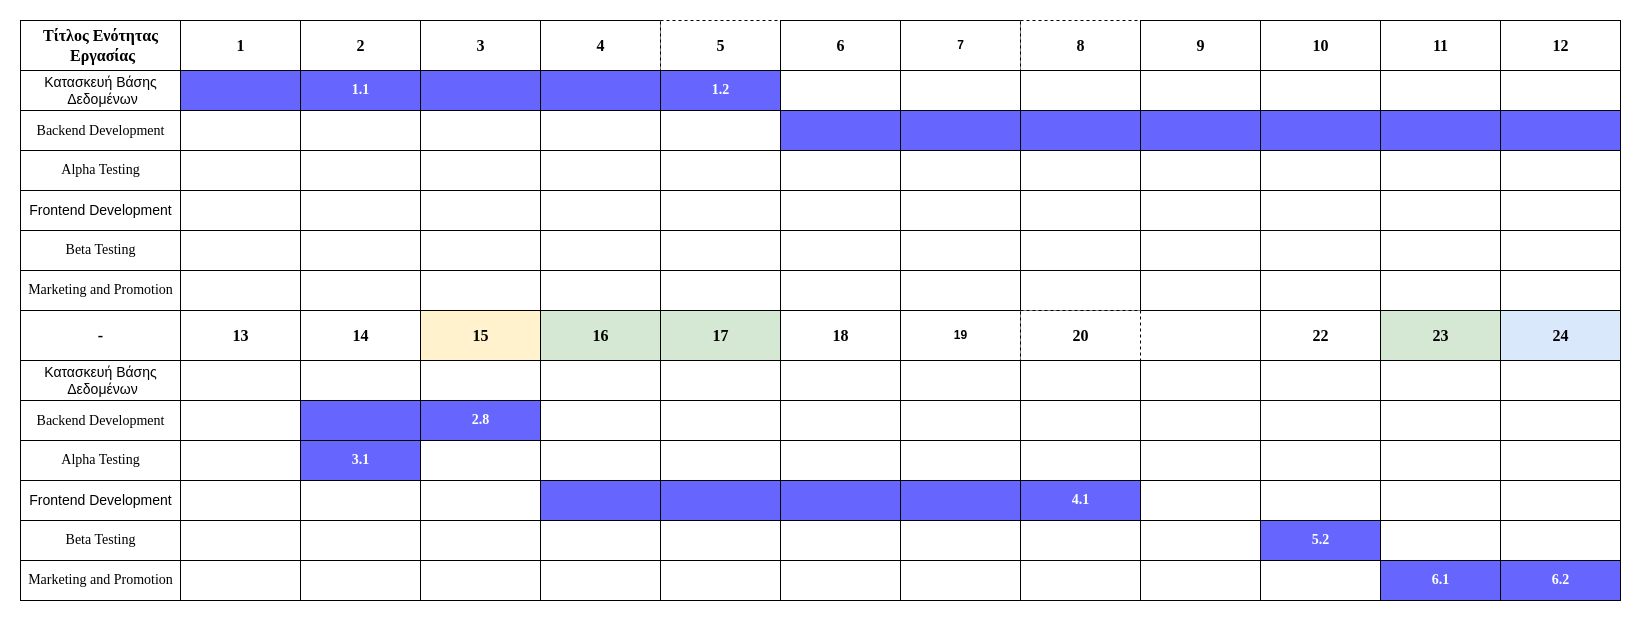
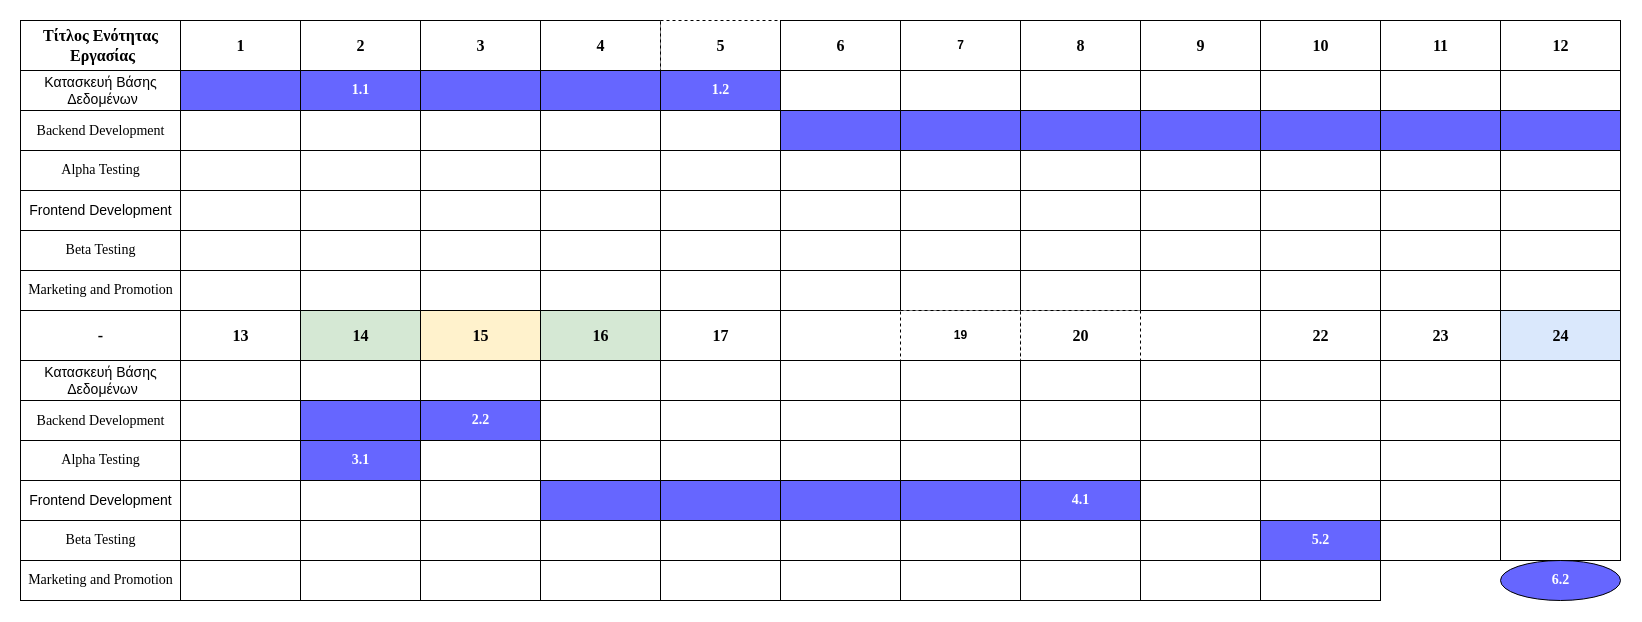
node "8": style dashed -> solid
node "14": fillcolor #ffffff -> #d5e8d4
node "17": fillcolor #d5e8d4 -> #ffffff
node "18": removed
node "19": style solid -> dashed
node "23": fillcolor #d5e8d4 -> #ffffff
node "2.8": label "2.8" -> "2.2"
node "6.1": removed
node "6.2": shape rectangle -> ellipse
